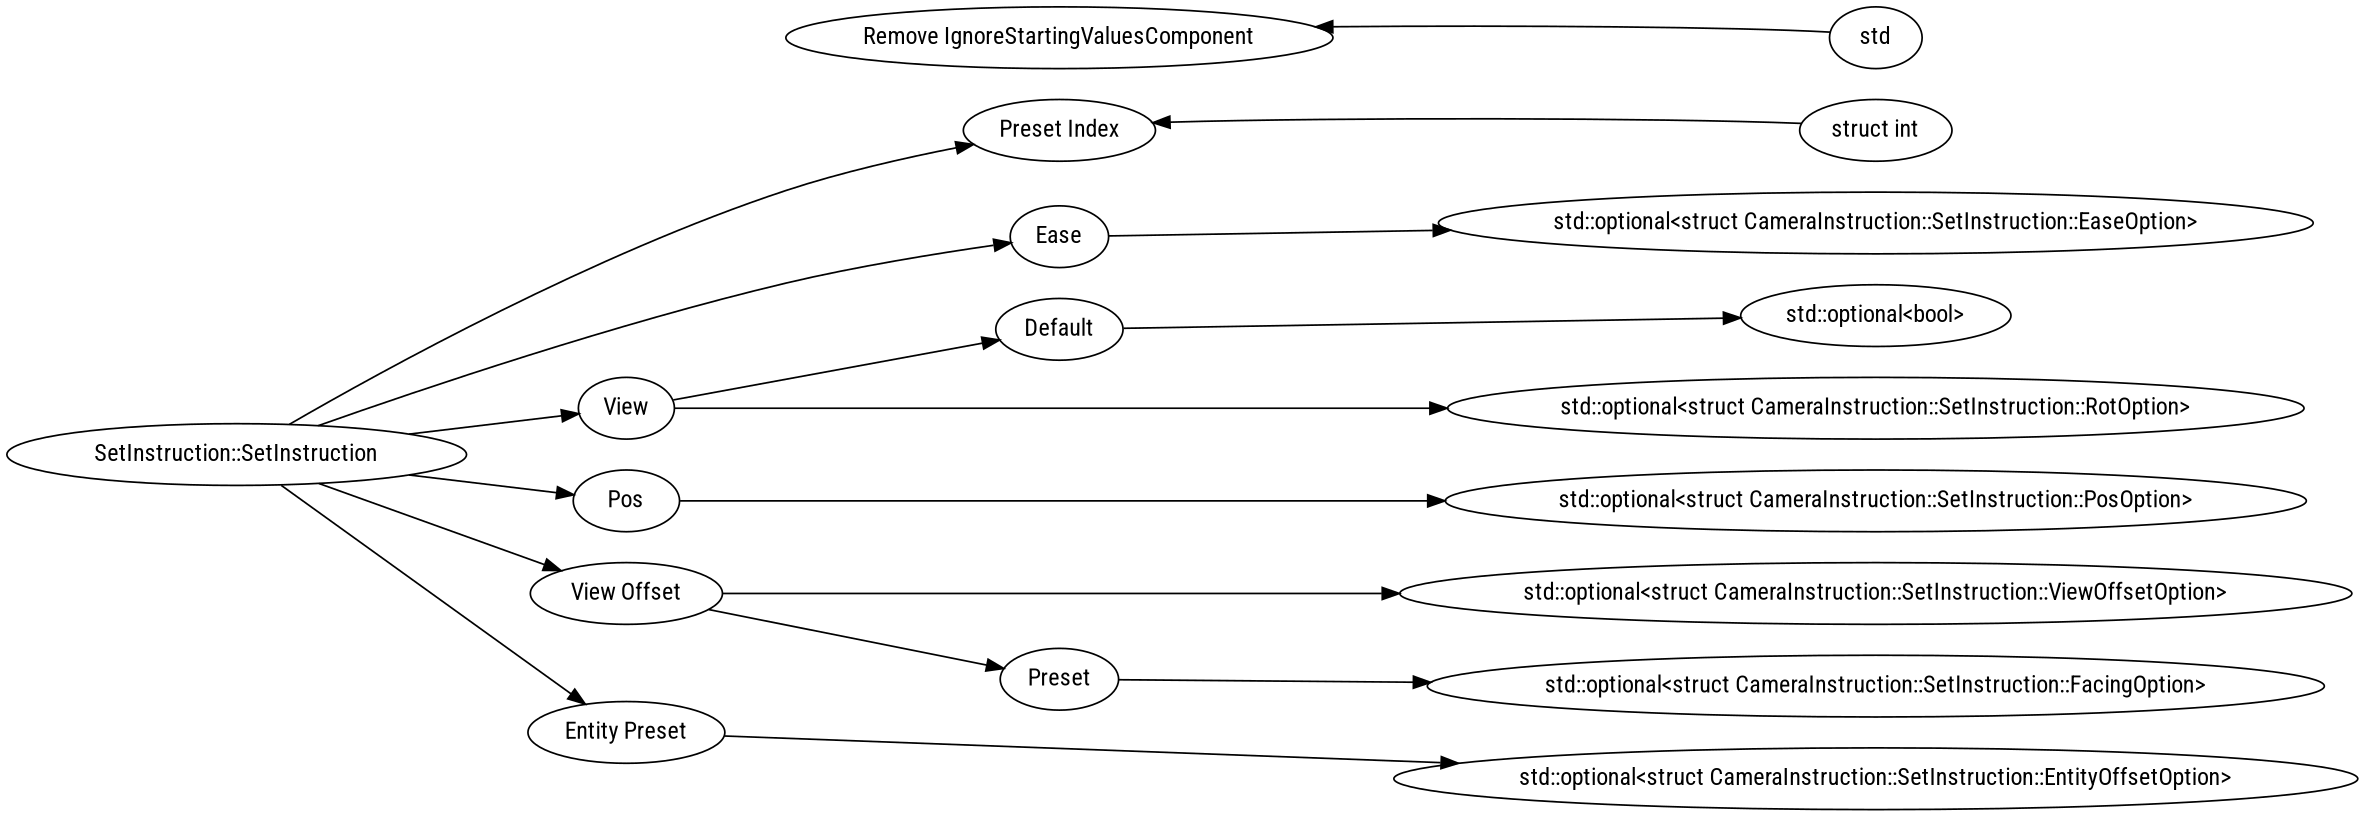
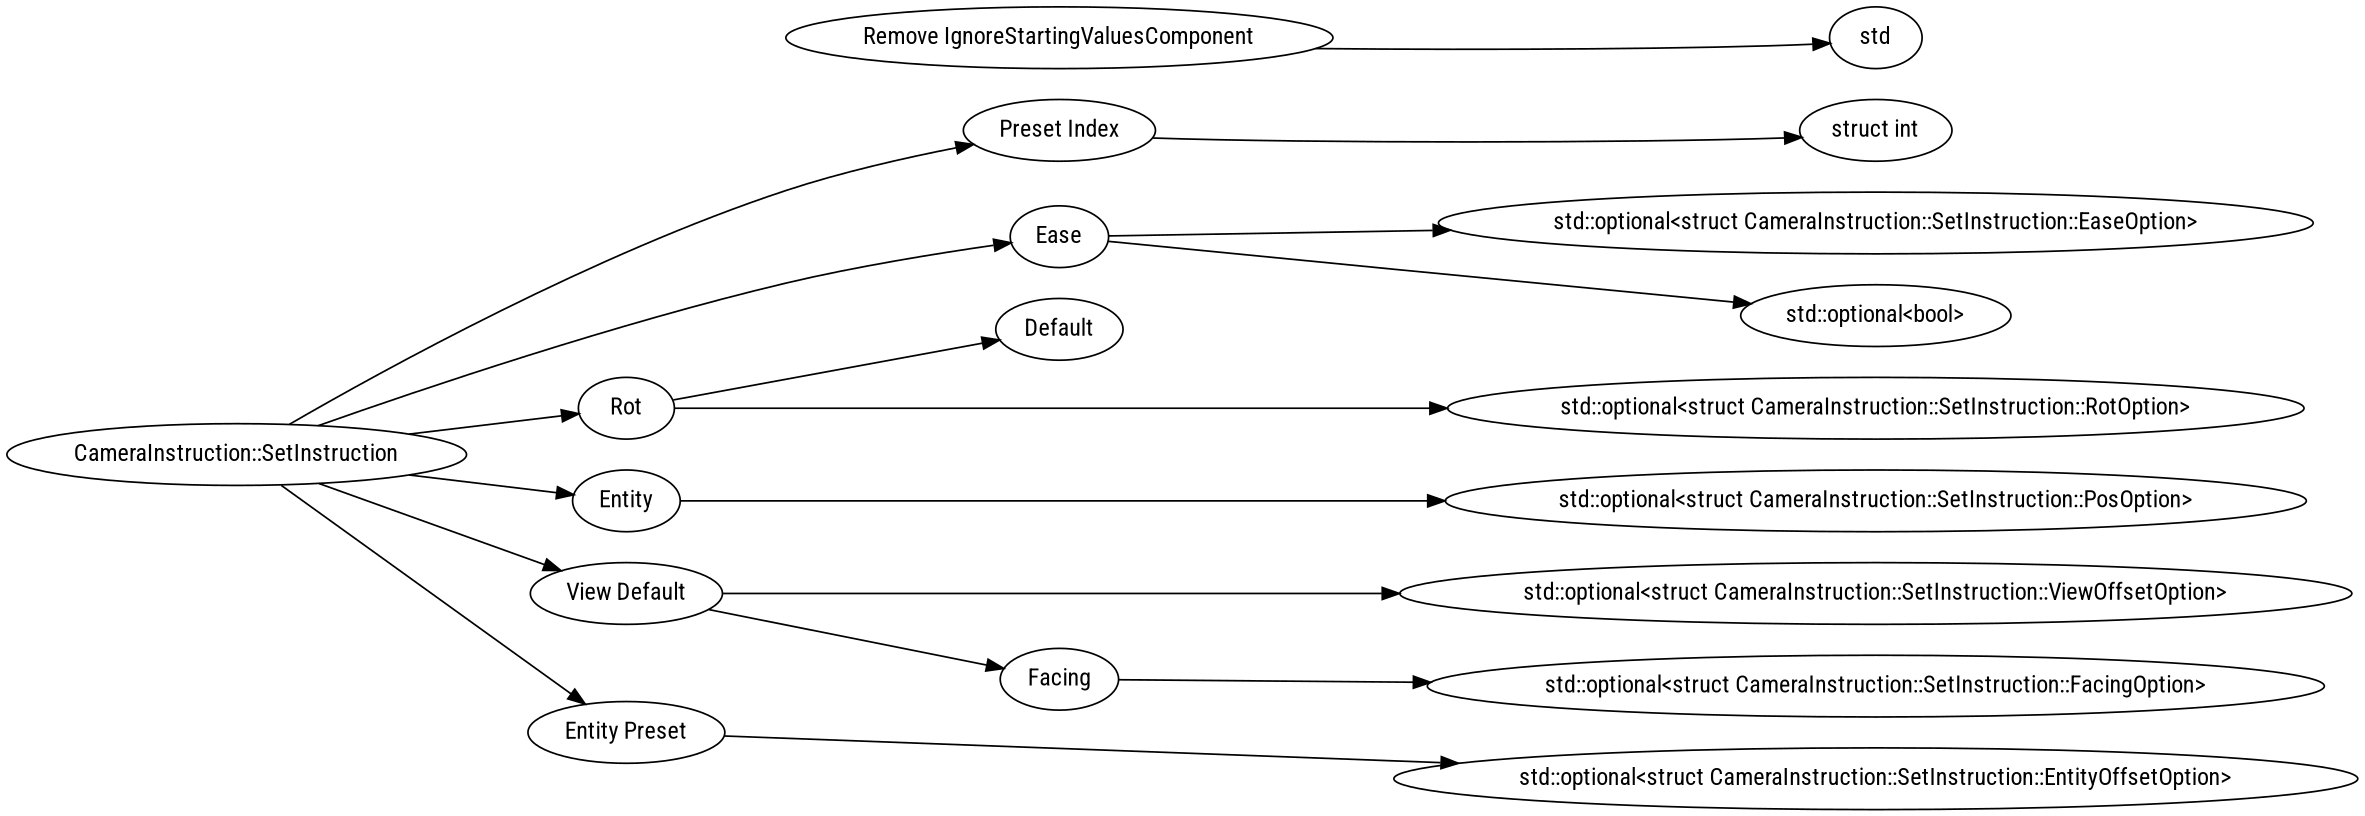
edge "std" -> "Remove IgnoreStartingValuesComponent": reversed
edge "struct int" -> "Preset Index": reversed
edge "Default" -> "std::optional<bool>": now "Ease" -> "std::optional<bool>"
node "View": label "View" -> "Rot"
node "SetInstruction::SetInstruction": label "SetInstruction::SetInstruction" -> "CameraInstruction::SetInstruction"
node "Pos": label "Pos" -> "Entity"
node "View Offset": label "View Offset" -> "View Default"
node "Preset": label "Preset" -> "Facing"
